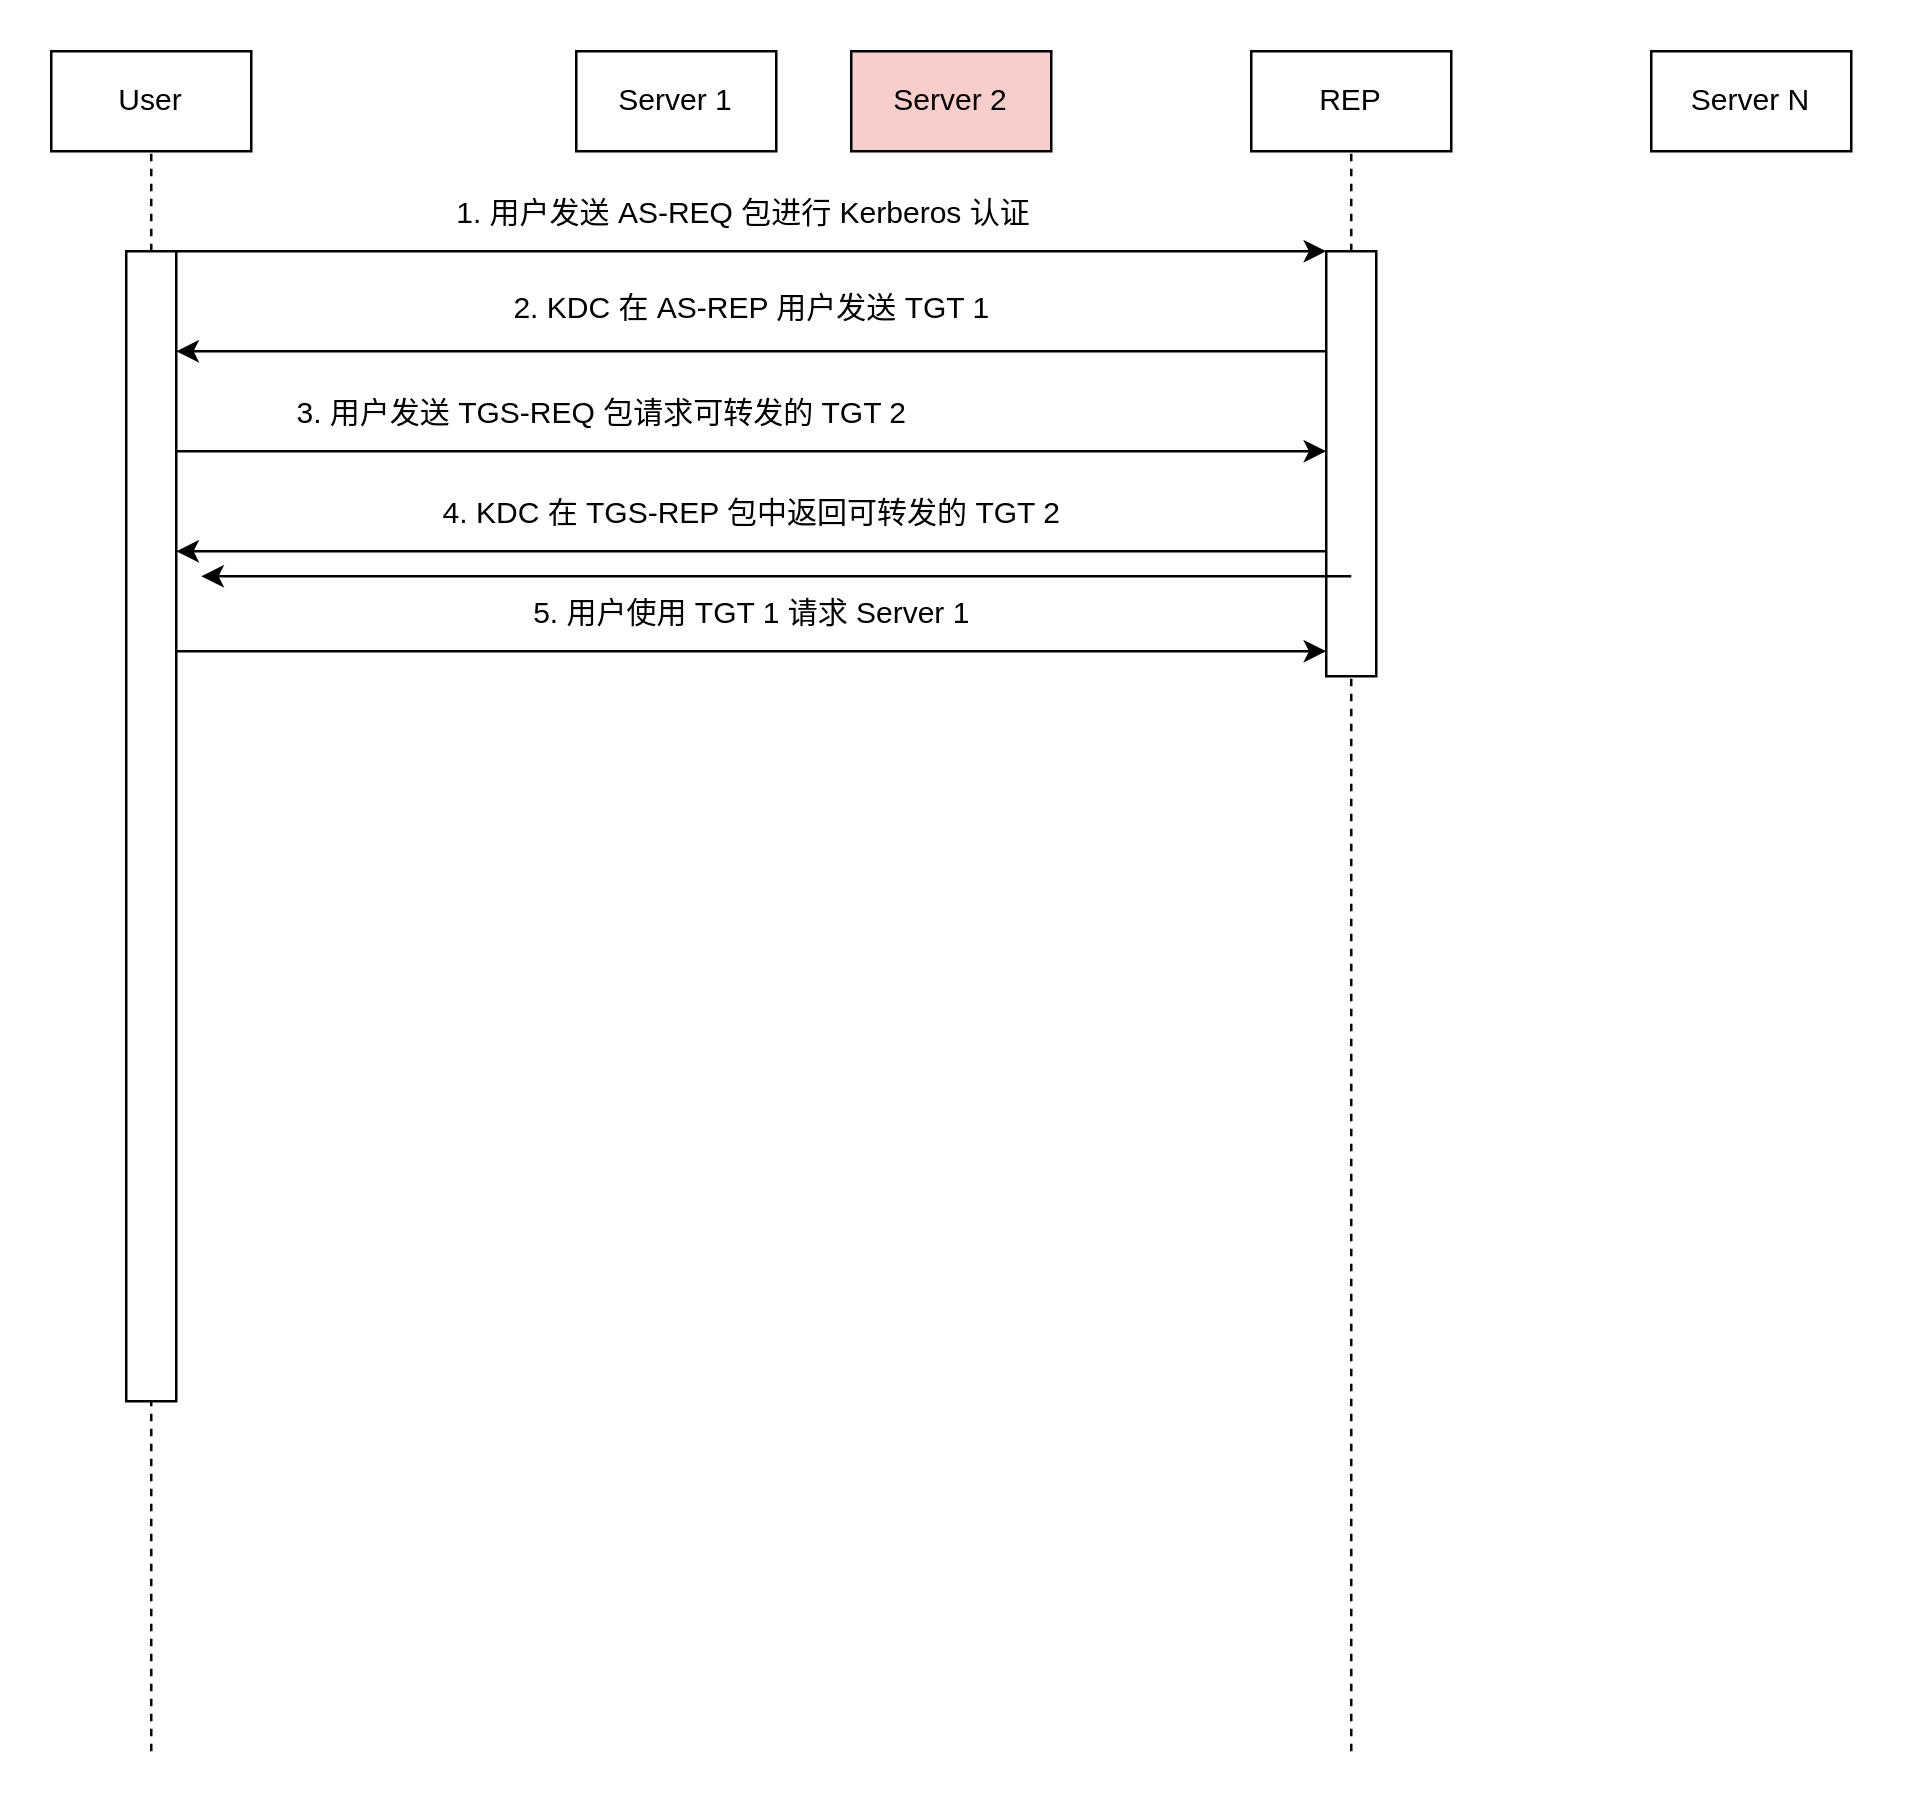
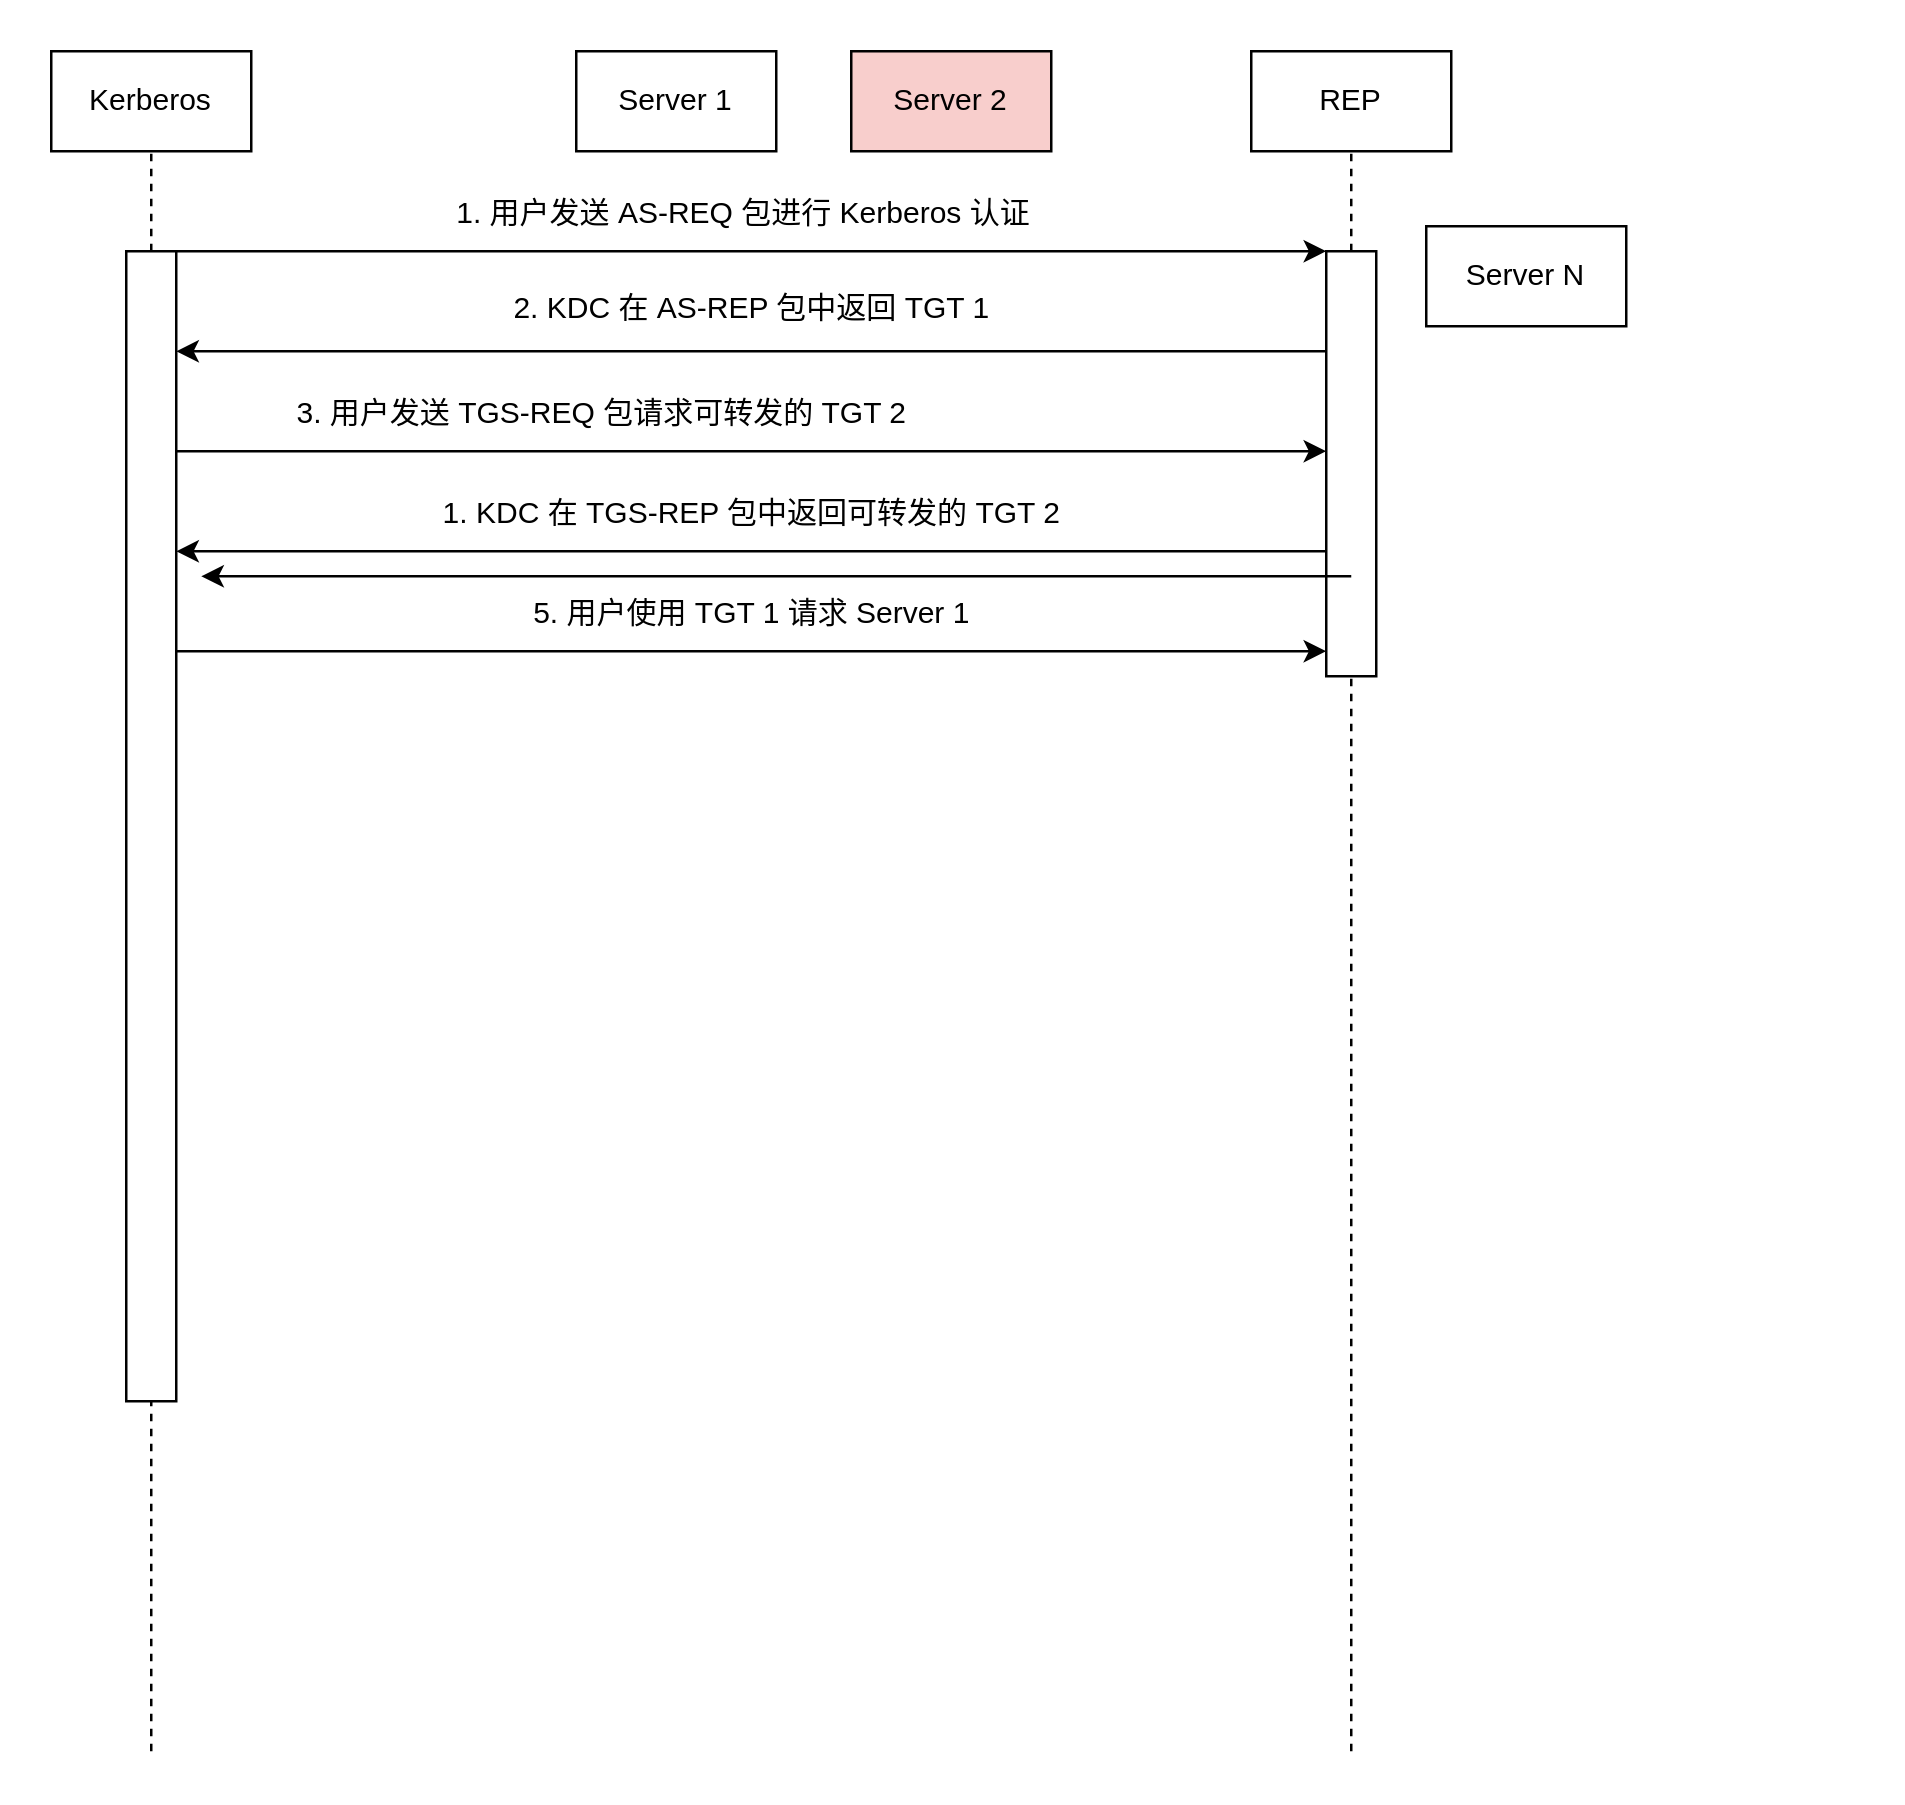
node "User": label "User" -> "Kerberos"
node "Server N": moved (1751, 101) -> (1526, 276)
node "2. KDC 在 AS-REP 用户发送 TGT 1": label "2. KDC 在 AS-REP 用户发送 TGT 1" -> "2. KDC 在 AS-REP 包中返回 TGT 1"
node "4. KDC 在 TGS-REP 包中返回可转发的 TGT 2": label "4. KDC 在 TGS-REP 包中返回可转发的 TGT 2" -> "1. KDC 在 TGS-REP 包中返回可转发的 TGT 2"
